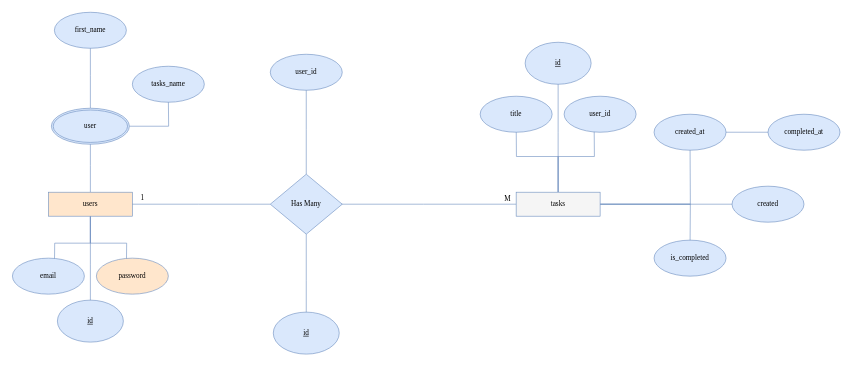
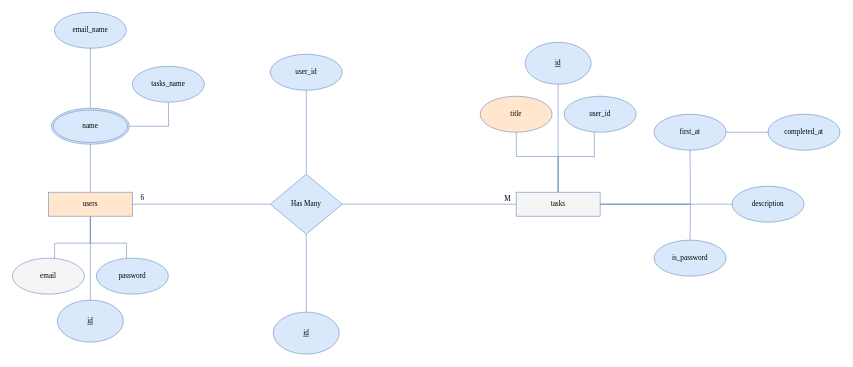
node "first_name": label "first_name" -> "email_name"
node "title": fillcolor #dae8fc -> #ffe6cc
node "user": label "user" -> "name"
node "created_at": label "created_at" -> "first_at"
node "1": label "1" -> "6"
node "created": label "created" -> "description"
node "is_completed": label "is_completed" -> "is_password"
node "email": fillcolor #dae8fc -> #f5f5f5
node "password": fillcolor #ffe6cc -> #dae8fc
